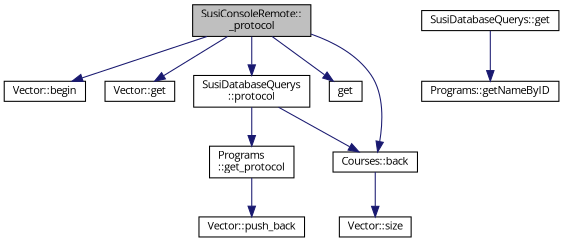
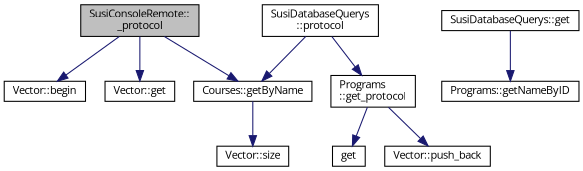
edge "SusiConsoleRemote:: _protocol" -> "SusiDatabaseQuerys ::protocol": removed
edge "SusiConsoleRemote:: _protocol" -> "get": now "Programs ::get_protocol" -> "get"
node "Courses::back": label "Courses::back" -> "Courses::getByName"
